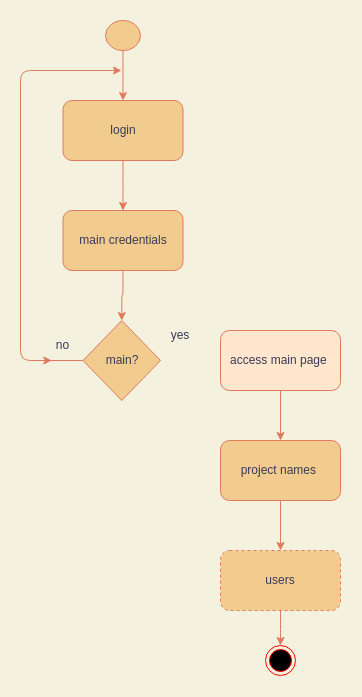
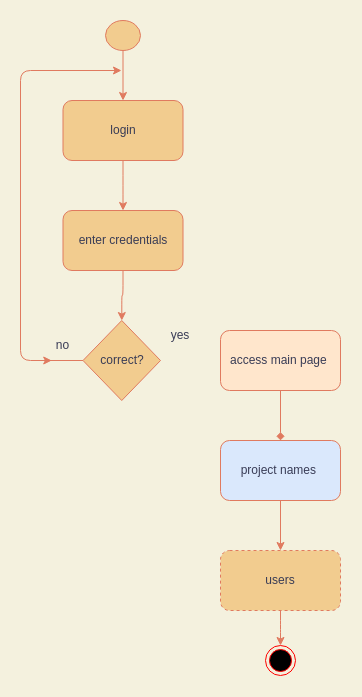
node "main credentials": label "main credentials" -> "enter credentials"
node "main?": label "main?" -> "correct?"
edge "access main page" -> "project names": arrowhead classic -> diamond
node "project names": fillcolor #f2cc8f -> #dae8fc
